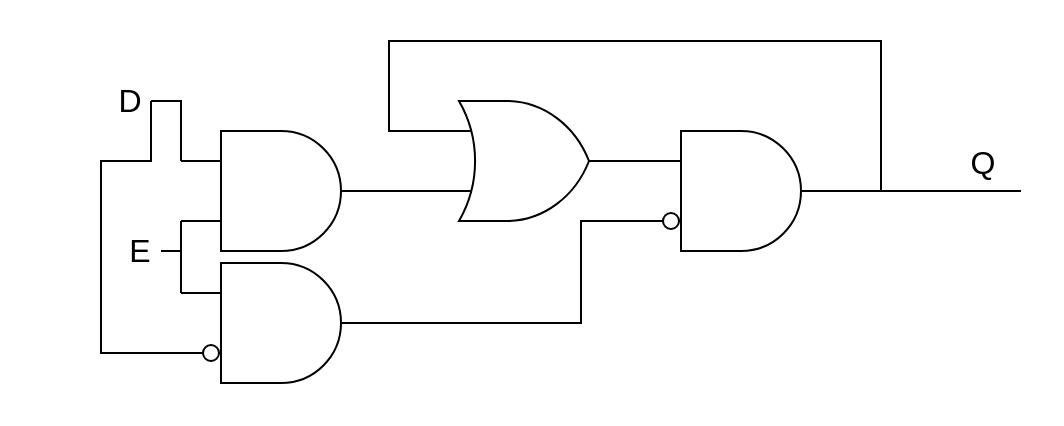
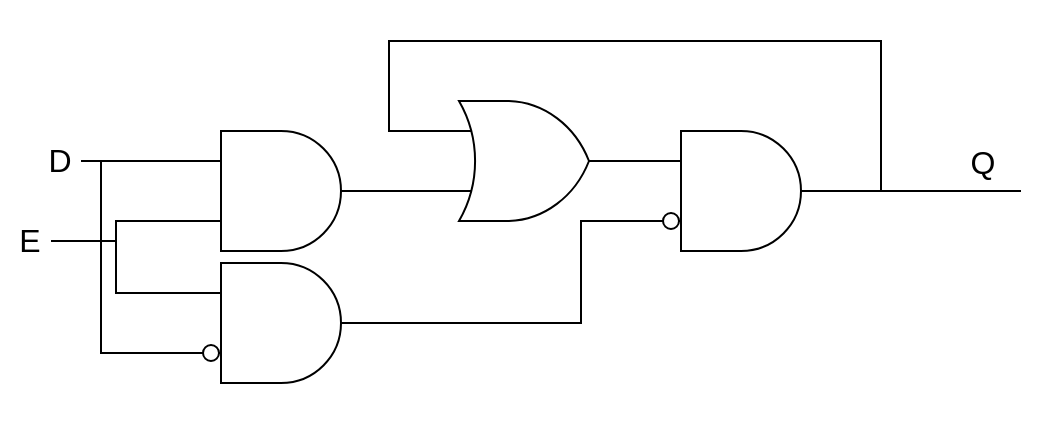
node "D": moved (131, 101) -> (61, 161)
node "E": moved (141, 251) -> (31, 241)
